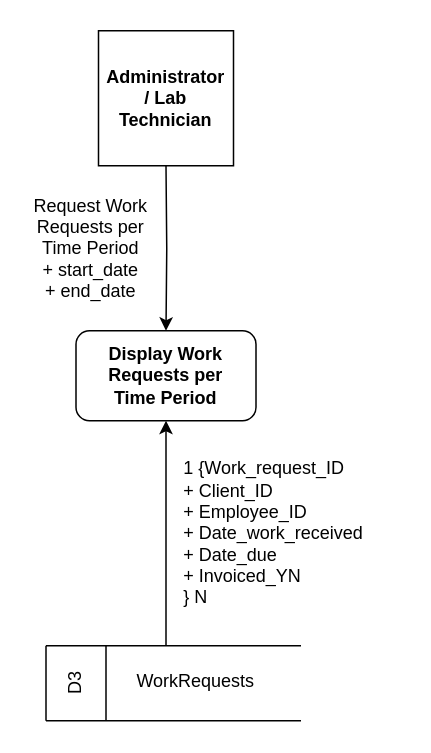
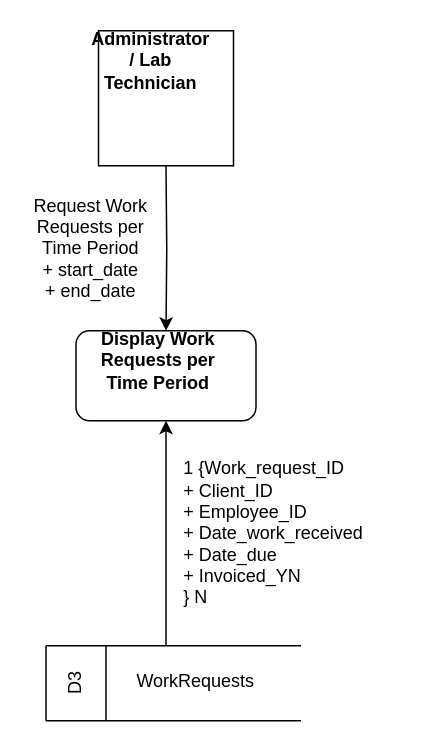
node "Administrator / Lab Technician": moved (166, 98) -> (151, 61)
node "Display Work Requests per Time Period": moved (166, 376) -> (158, 361)
